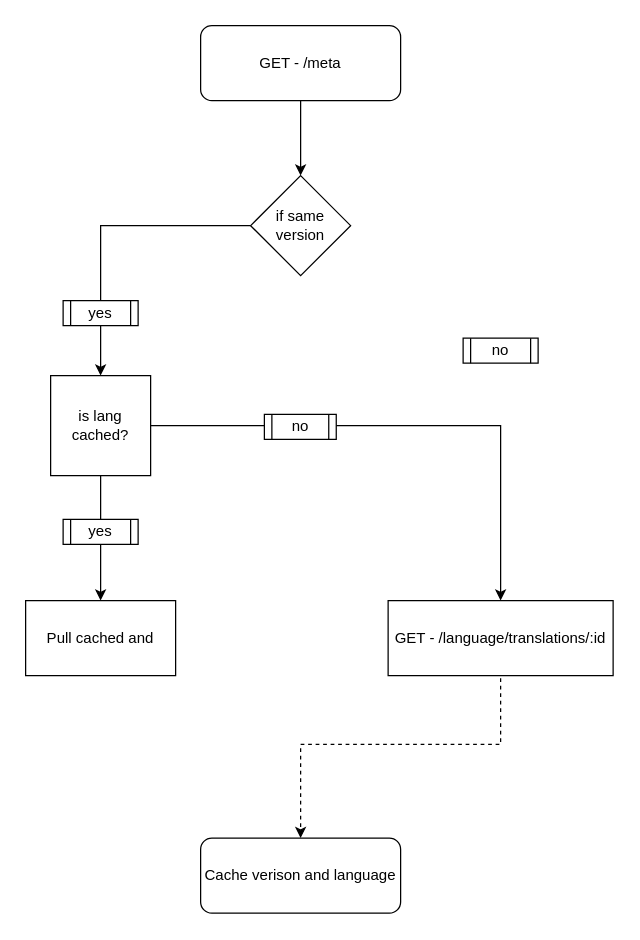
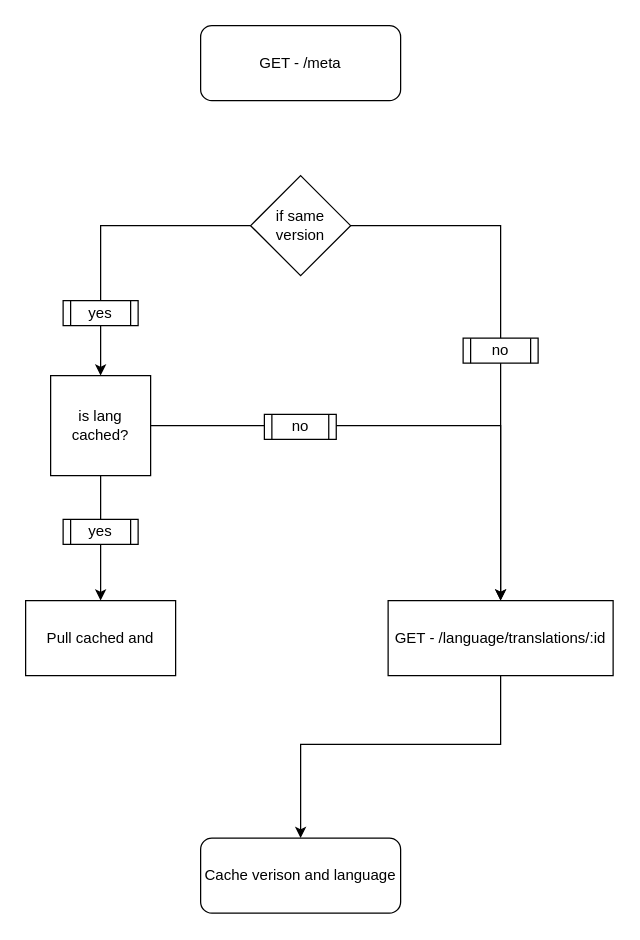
edge "GET - /meta" -> "if same version": removed
edge "if same version" -> "GET - /language/translations/:id": added
edge "GET - /language/translations/:id" -> "Cache verison and language": style dashed -> solid
